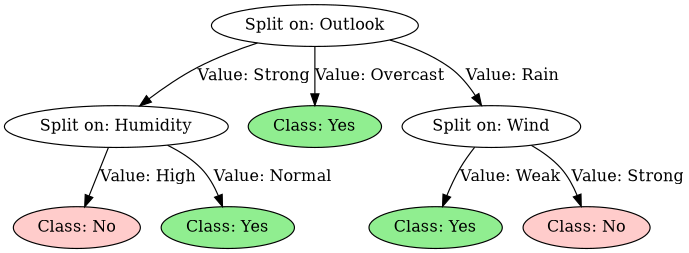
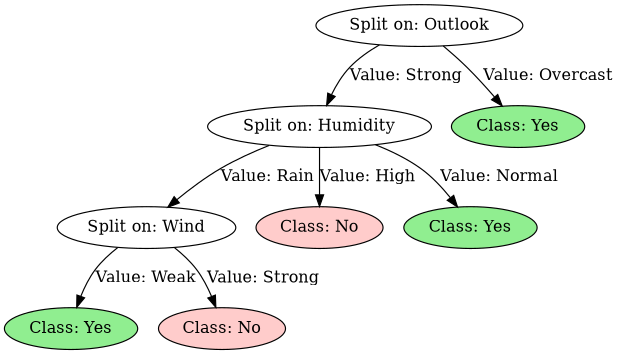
edge "Split on: Outlook" -> "Split on: Wind": now "Split on: Humidity" -> "Split on: Wind"
